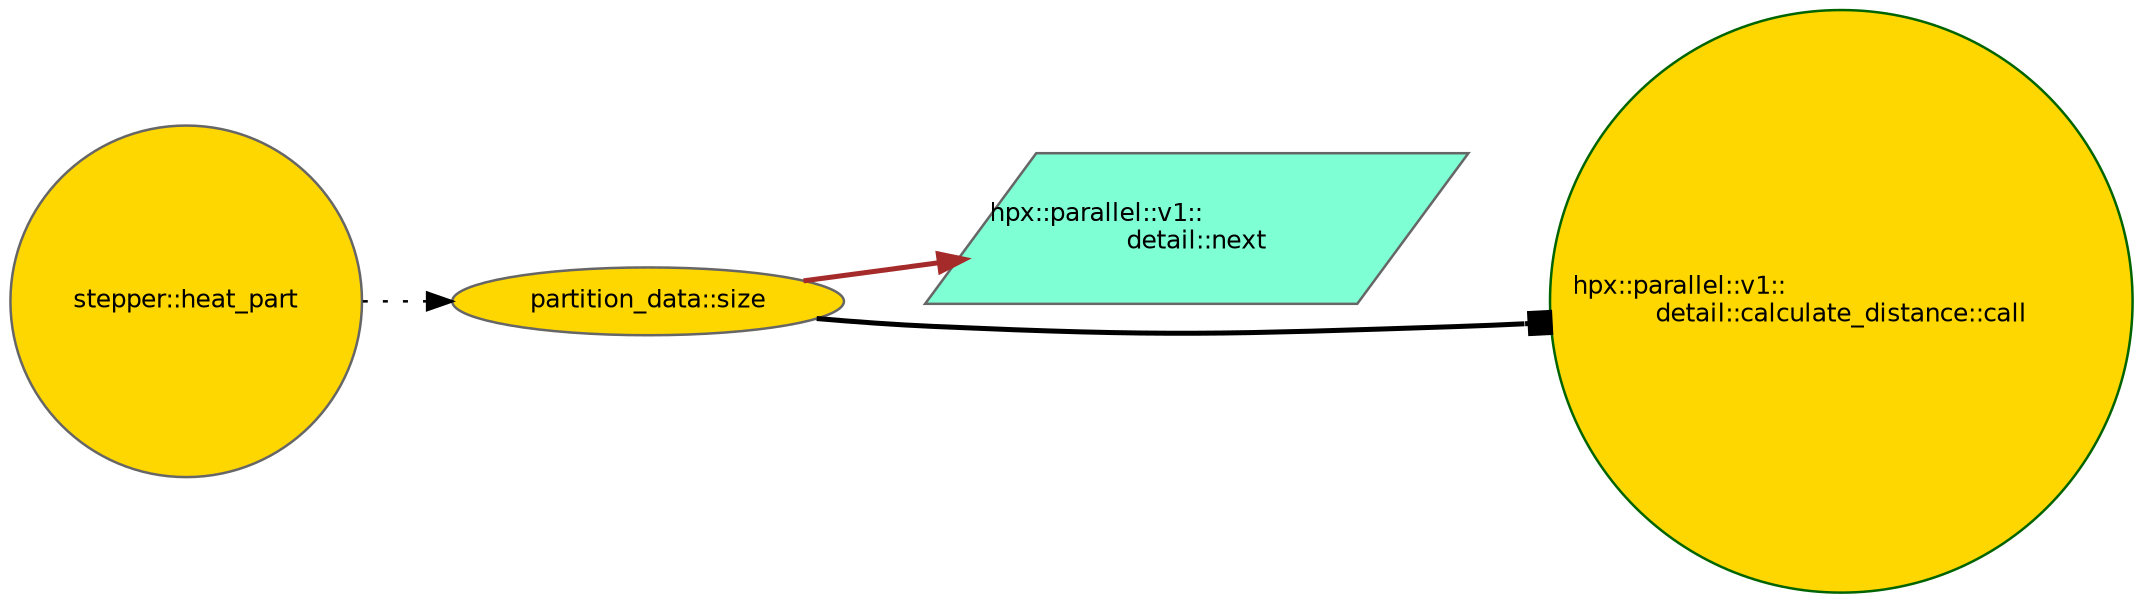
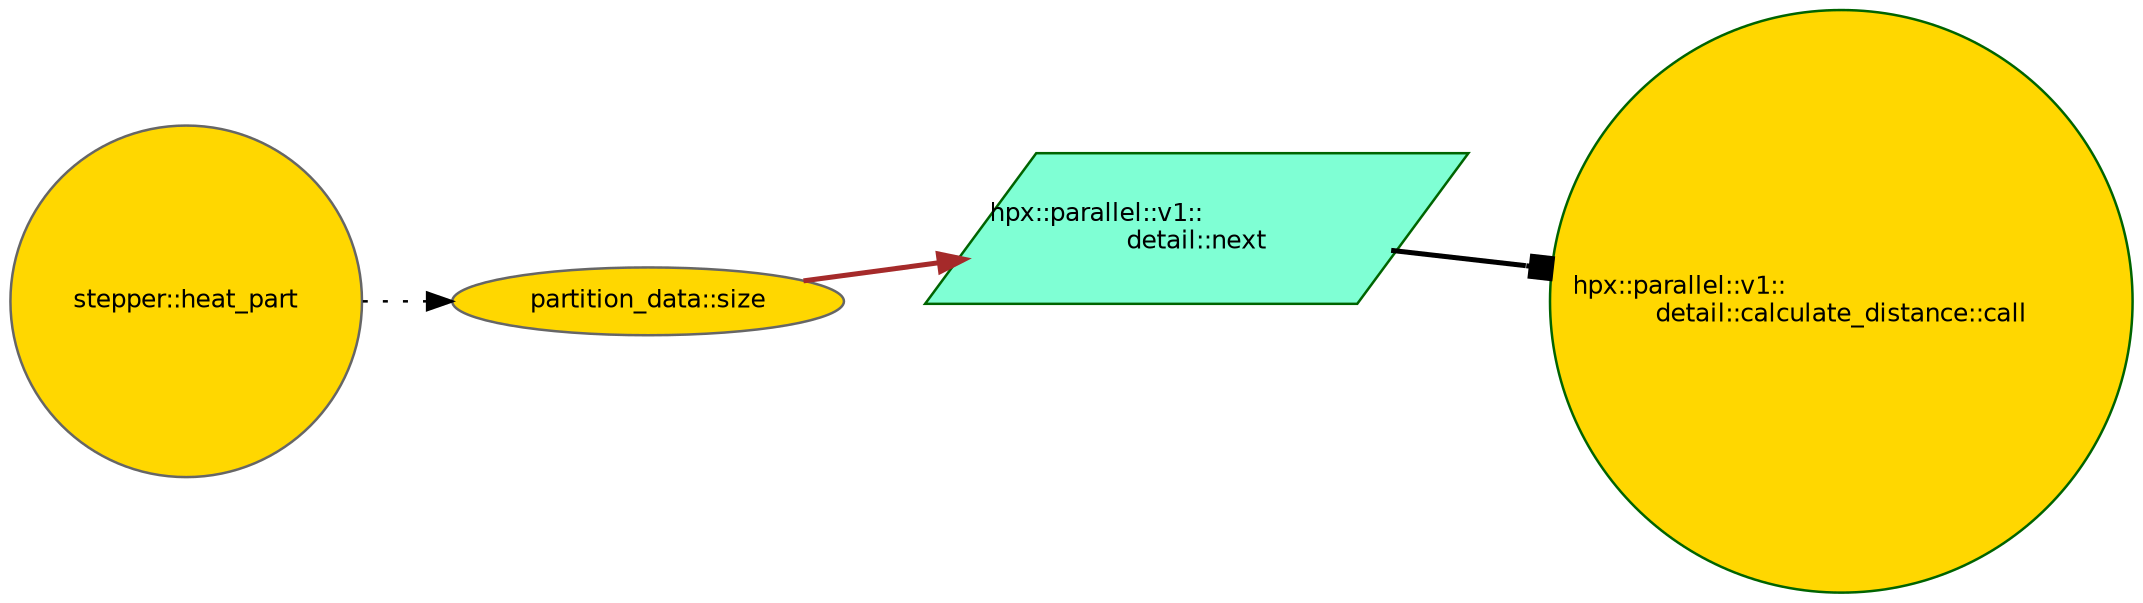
node "hpx::parallel::v1:: detail::next": color gray40 -> darkgreen
edge "partition_data::size" -> "hpx::parallel::v1:: detail::calculate_distance::call": now "hpx::parallel::v1:: detail::next" -> "hpx::parallel::v1:: detail::calculate_distance::call"
